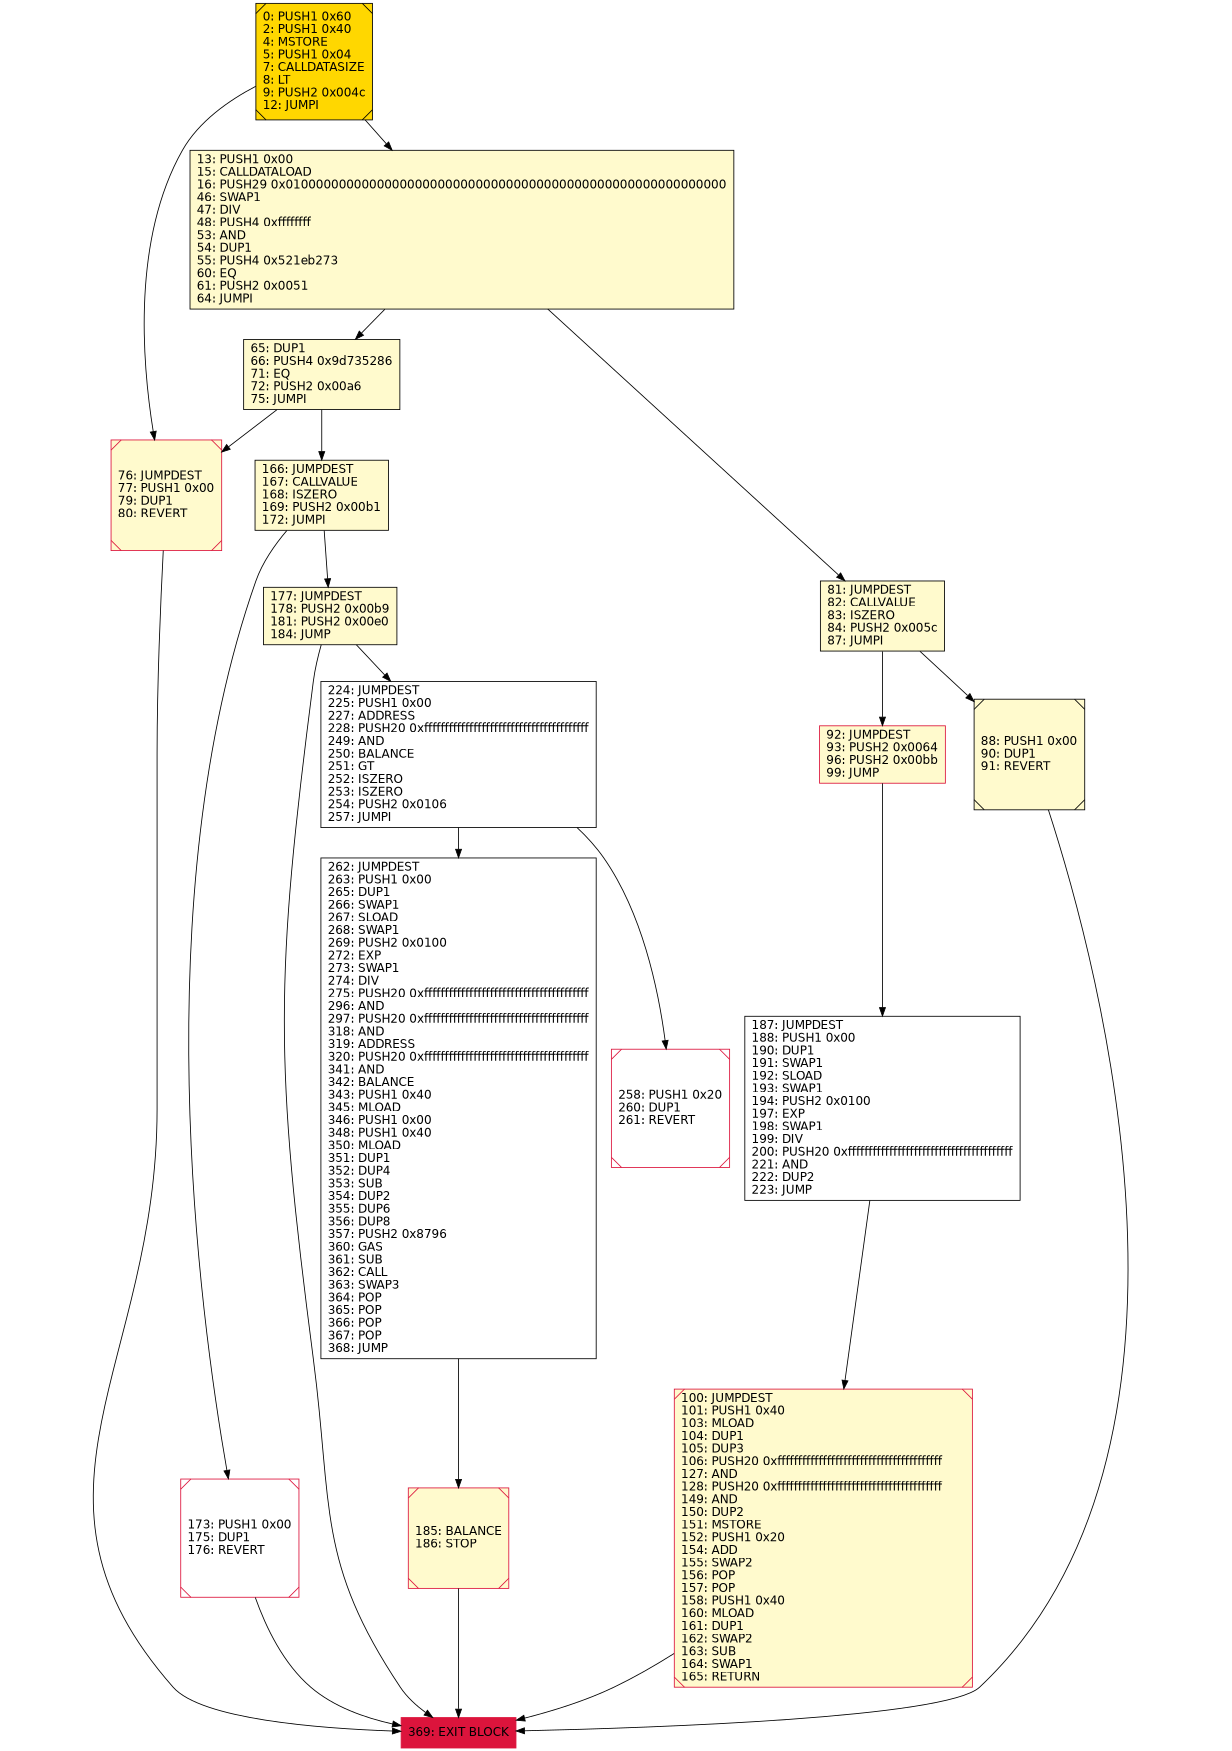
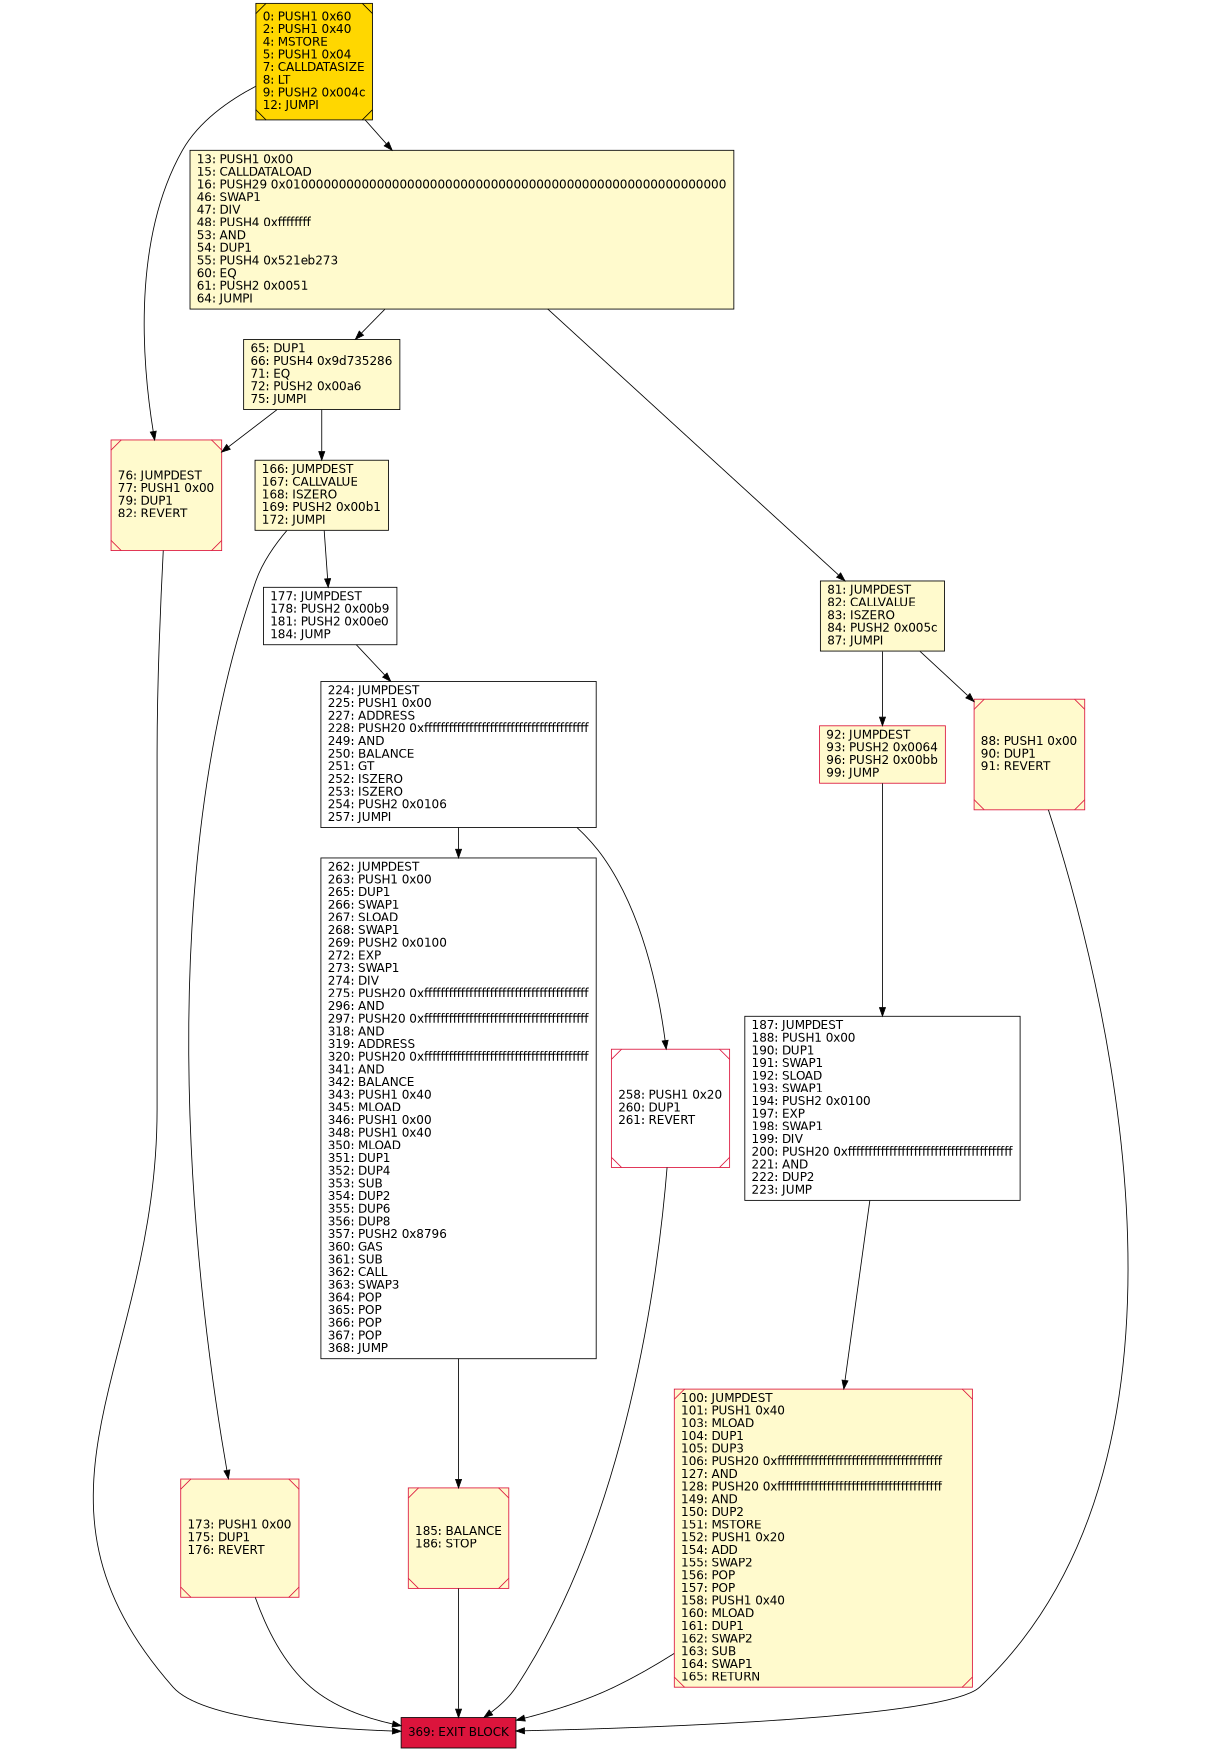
node "76: JUMPDEST 77: PUSH1 0x00 79: DUP1 80: REVERT": label "76: JUMPDEST 77: PUSH1 0x00 79: DUP1 80: REVERT" -> "76: JUMPDEST 77: PUSH1 0x00 79: DUP1 82: REVERT"
node "177: JUMPDEST 178: PUSH2 0x00b9 181: PUSH2 0x00e0 184: JUMP": fillcolor lemonchiffon -> white
node "88: PUSH1 0x00 90: DUP1 91: REVERT": color black -> crimson
edge "177: JUMPDEST 178: PUSH2 0x00b9 181: PUSH2 0x00e0 184: JUMP" -> "369: EXIT BLOCK": now "258: PUSH1 0x20 260: DUP1 261: REVERT" -> "369: EXIT BLOCK"
node "173: PUSH1 0x00 175: DUP1 176: REVERT": fillcolor white -> lemonchiffon
node "369: EXIT BLOCK": color crimson -> black
